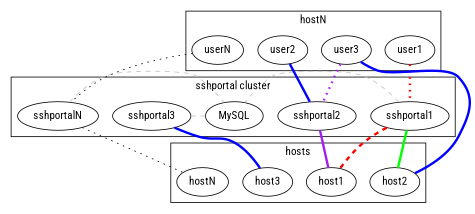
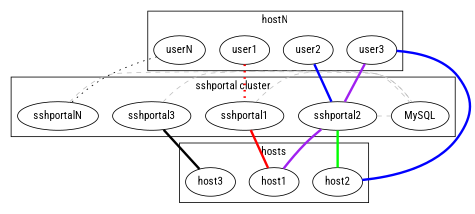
edge "user3" -- "sshportal2": style dotted -> solid
edge "sshportal2" -- "MySQL": added
edge "sshportal3" -- "host3": color blue -> black
edge "sshportal1" -- "host1": style dashed -> solid
edge "sshportal1" -- "host2": now "sshportal2" -- "host2"
node "hostN": removed
